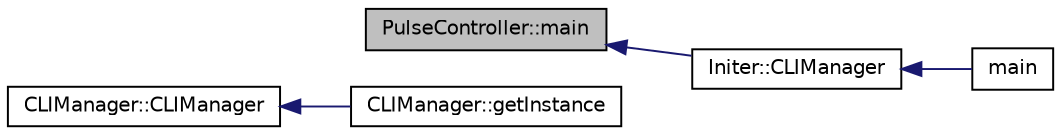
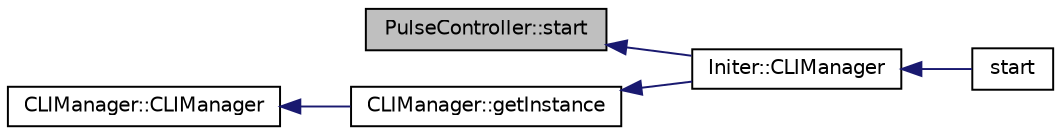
node "PulseController::main": label "PulseController::main" -> "PulseController::start"
node "main": label "main" -> "start"
edge "Initer::CLIManager" -> "CLIManager::getInstance": added
